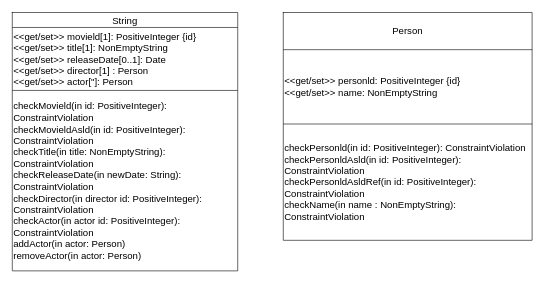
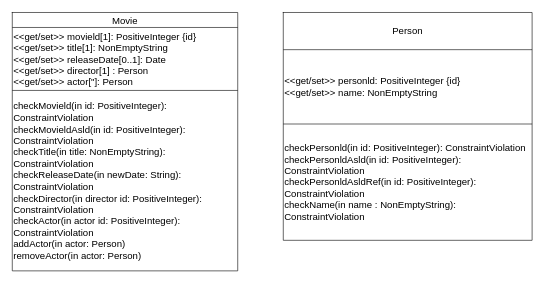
node "String": label "String" -> "Movie"
